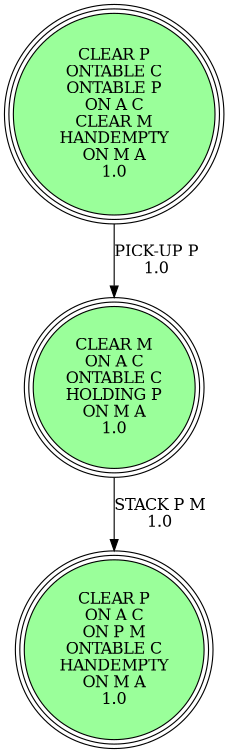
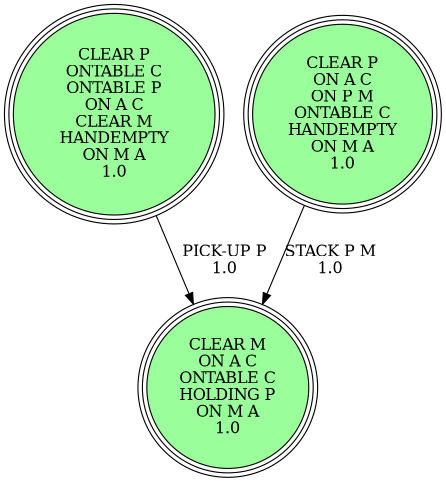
edge "CLEAR M ON A C ONTABLE C HOLDING P ON M A 1.0" -> "CLEAR P ON A C ON P M ONTABLE C HANDEMPTY ON M A 1.0": reversed
